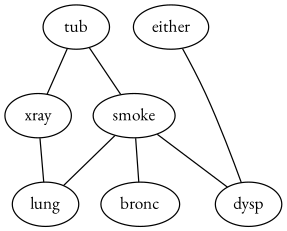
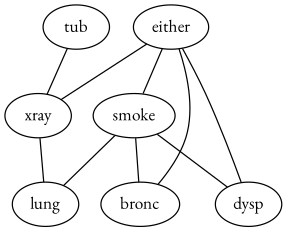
edge "tub" -- "smoke": now "either" -- "smoke"
edge "either" -- "xray": added
edge "either" -- "bronc": added
